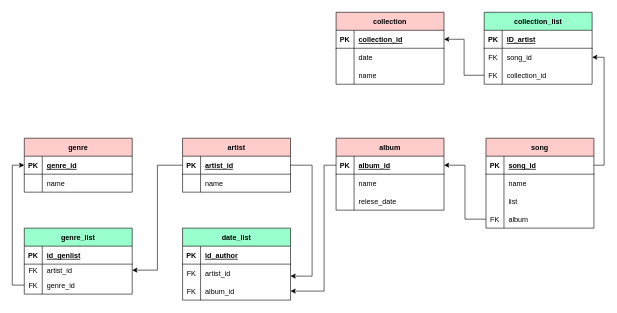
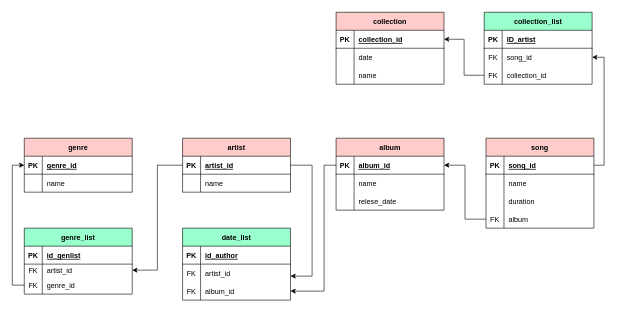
node "list": label "list" -> "duration"
